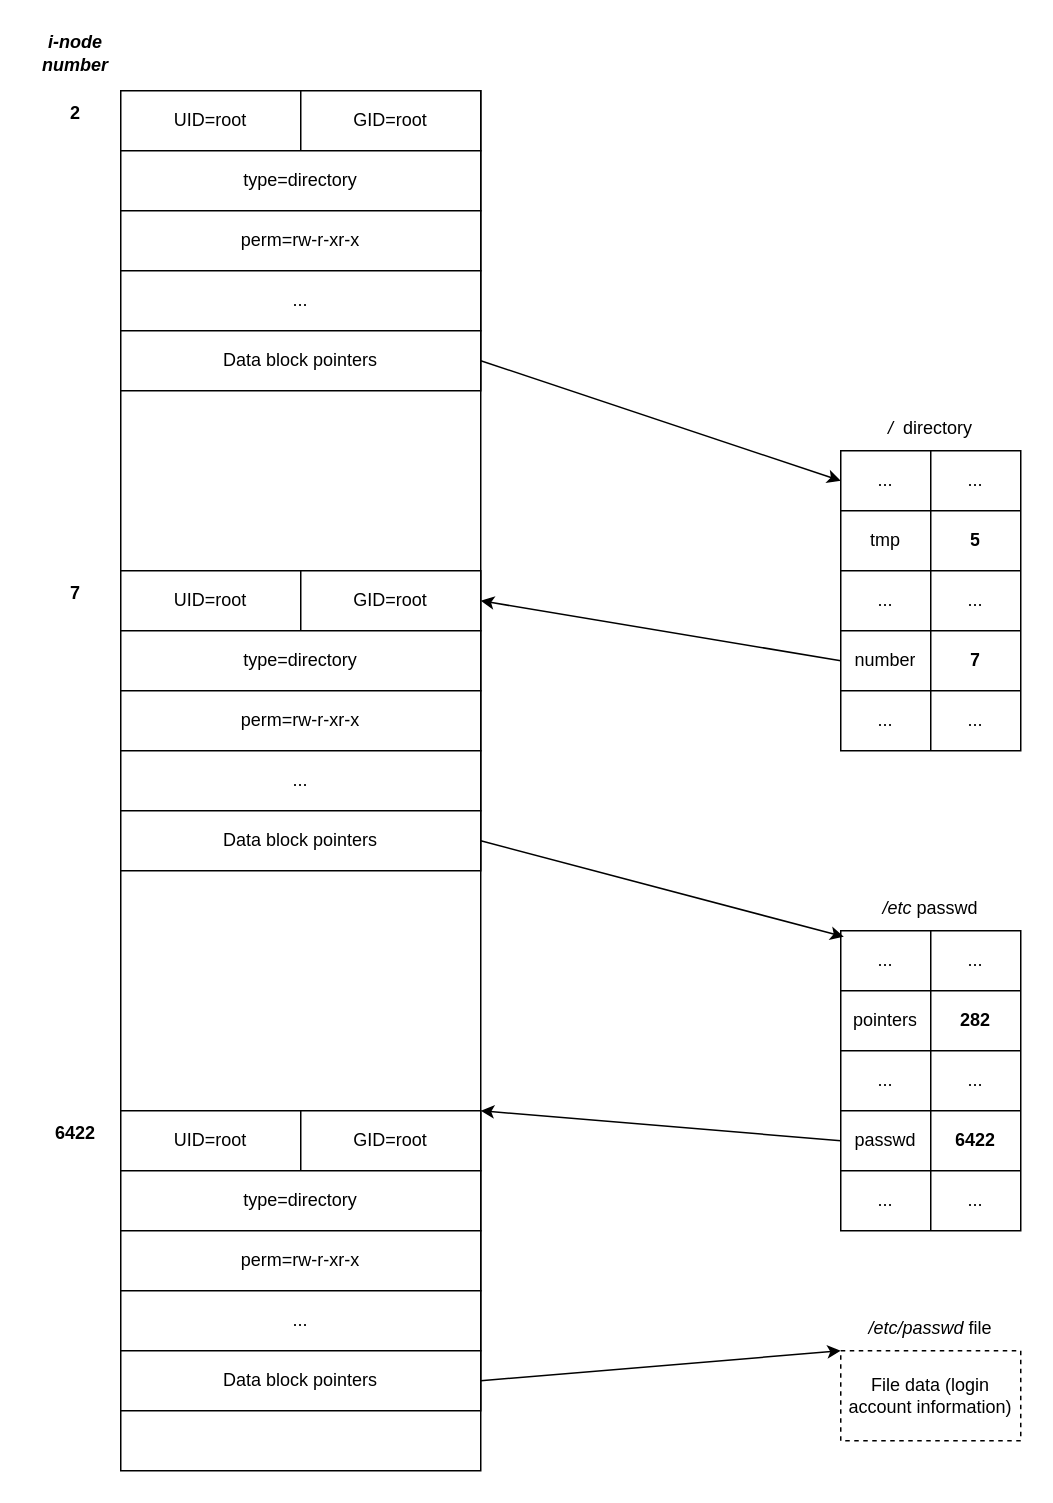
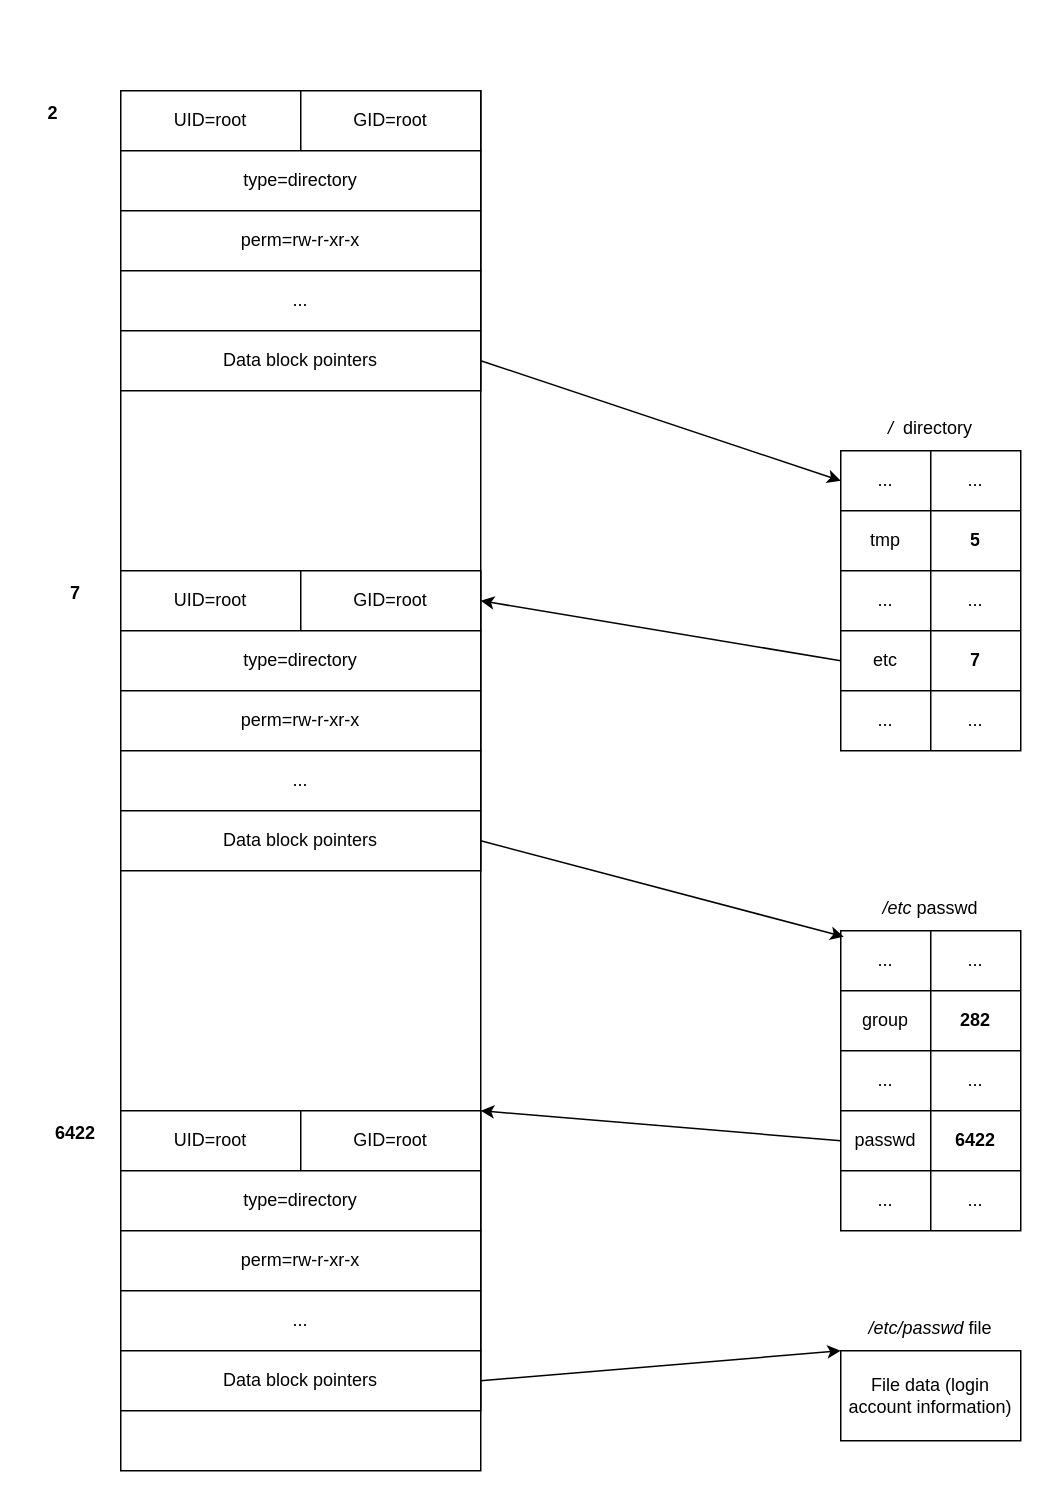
node "i-node number": removed
node "2": moved (76, 113) -> (53, 113)
node "number": label "number" -> "etc"
node "pointers": label "pointers" -> "group"
node "File data (login account information)": style dashed -> solid
